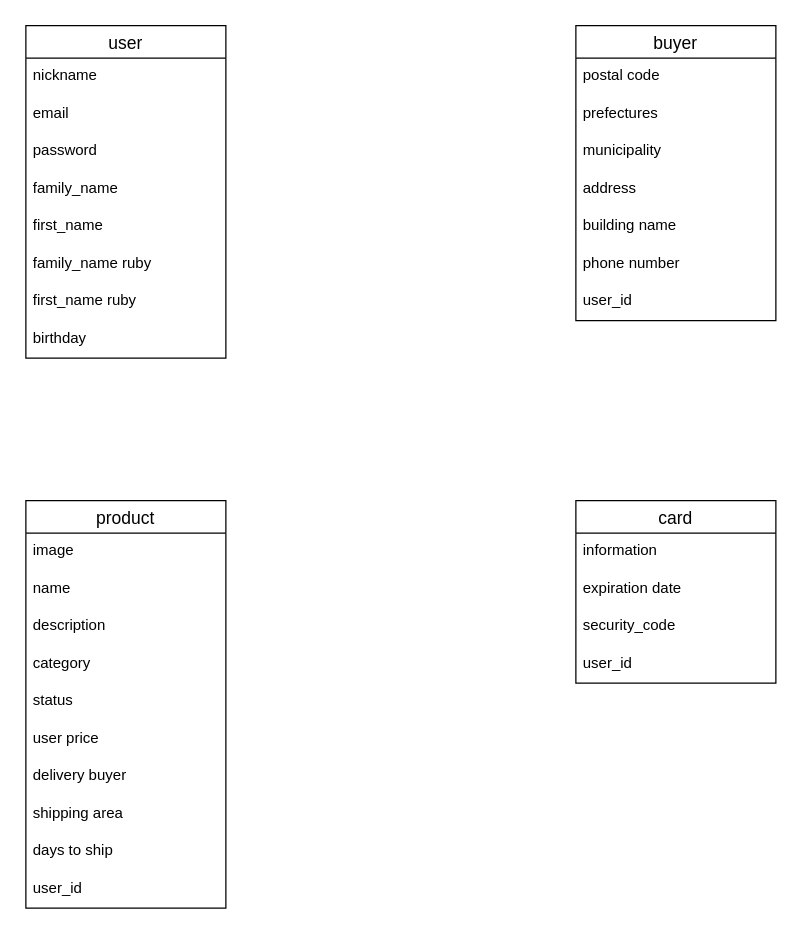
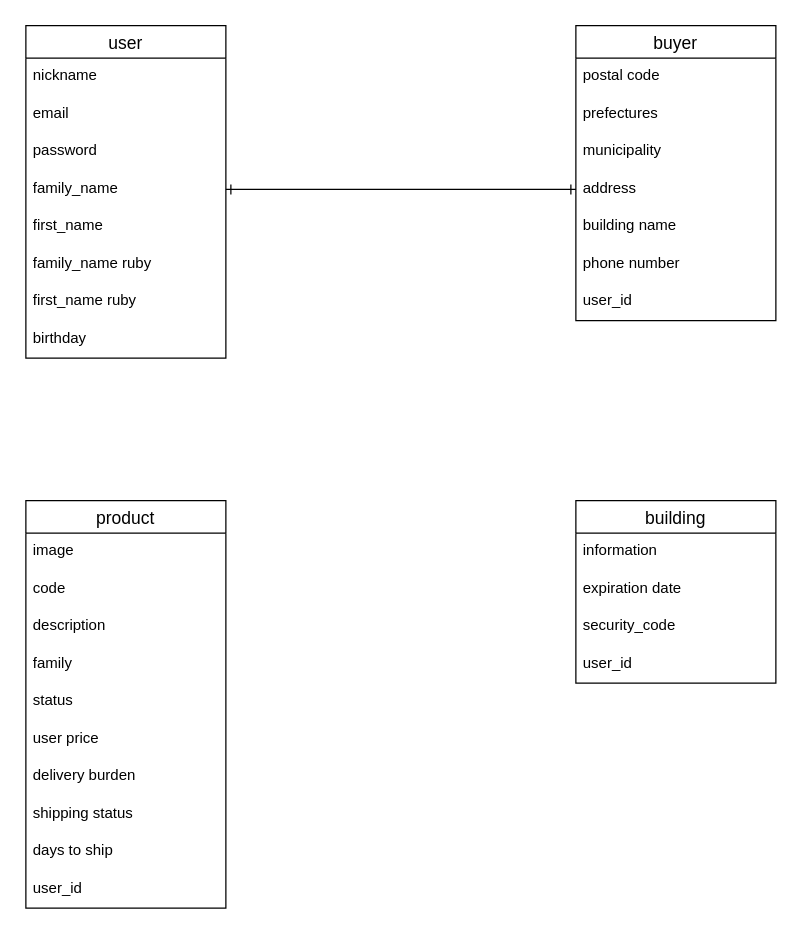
edge "family_name" -- "address": added
node "card": label "card" -> "building"
node "name": label "name" -> "code"
node "category": label "category" -> "family"
node "delivery buyer": label "delivery buyer" -> "delivery burden"
node "shipping area": label "shipping area" -> "shipping status"
